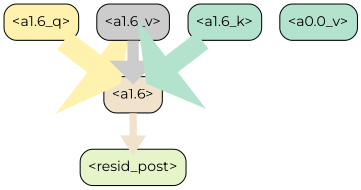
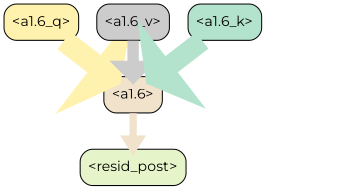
node "<a0.0_v>": removed
